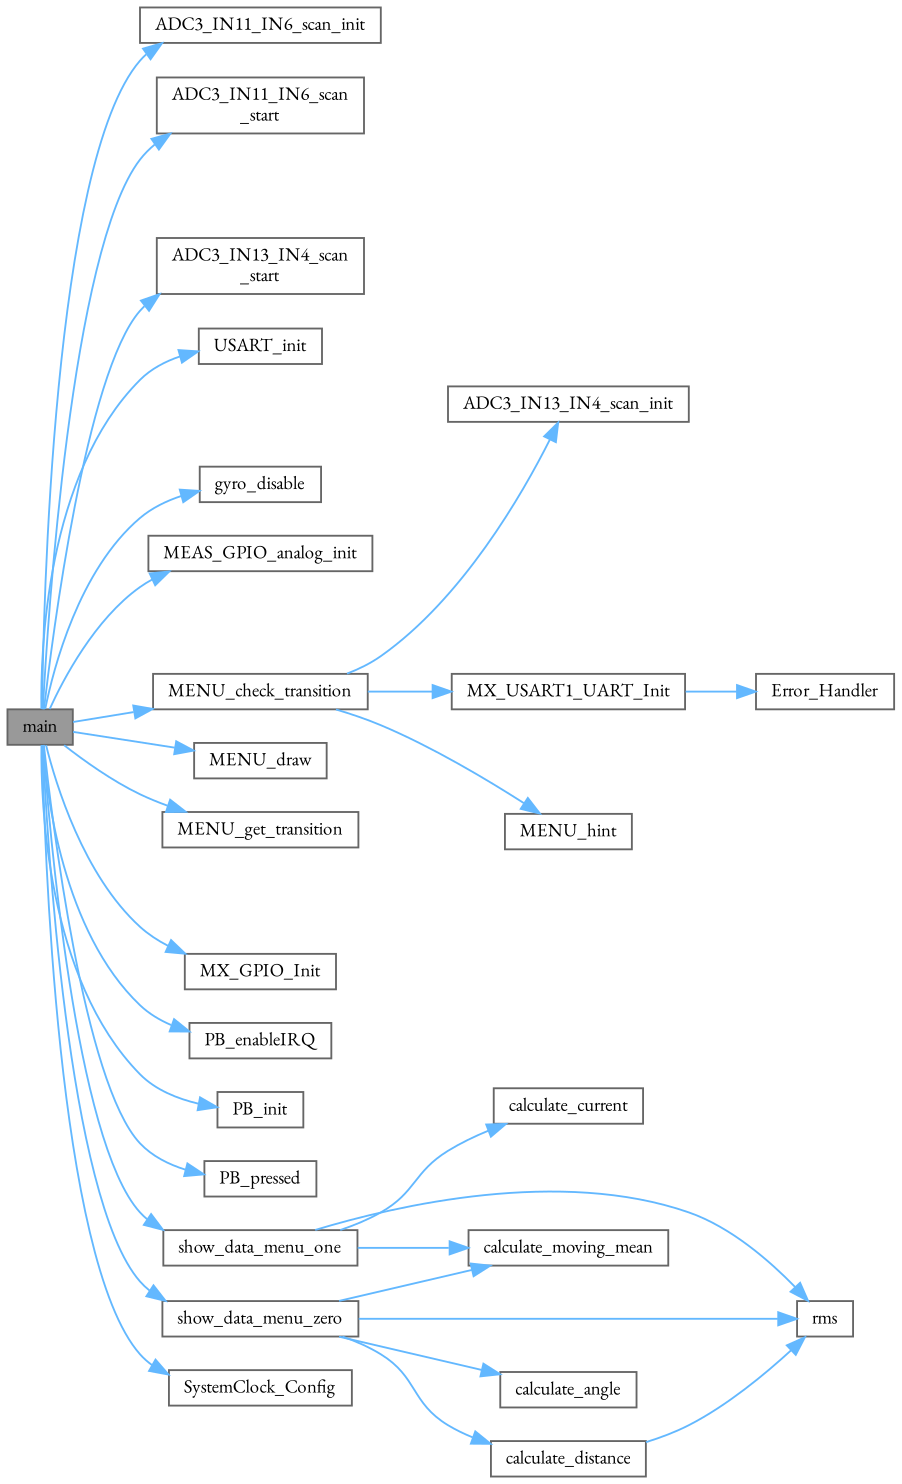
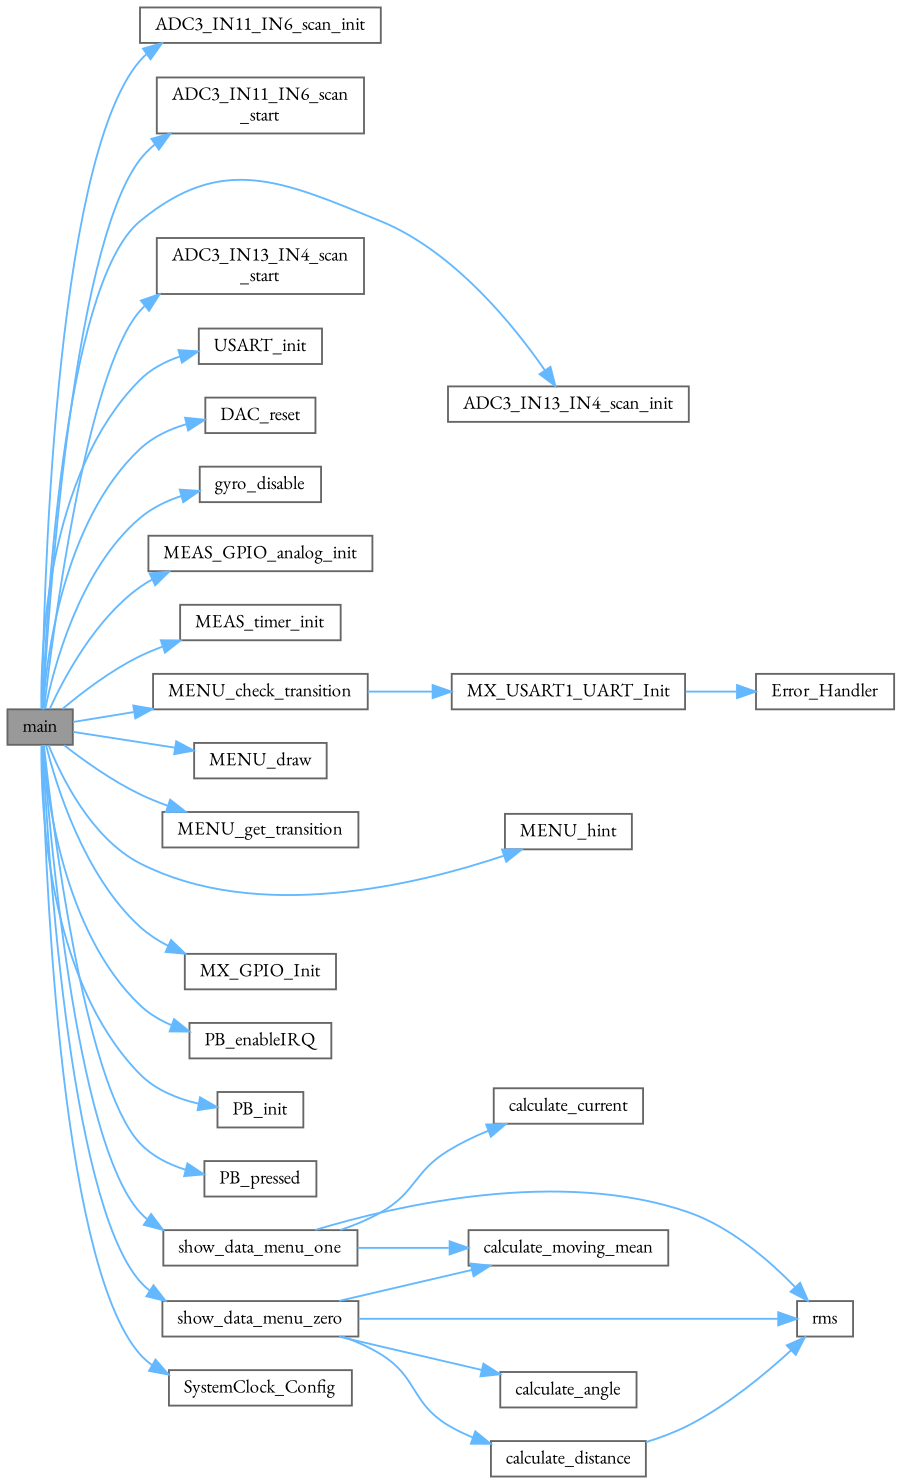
node "DAC_reset": added
edge "MENU_check_transition" -> "ADC3_IN13_IN4_scan_init": now "main" -> "ADC3_IN13_IN4_scan_init"
node "MEAS_timer_init": added
edge "MENU_check_transition" -> "MENU_hint": now "main" -> "MENU_hint"
